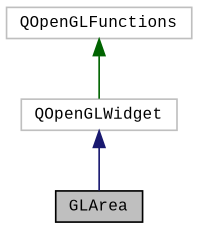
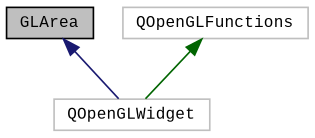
edge "GLArea" -> "QOpenGLWidget": reversed
